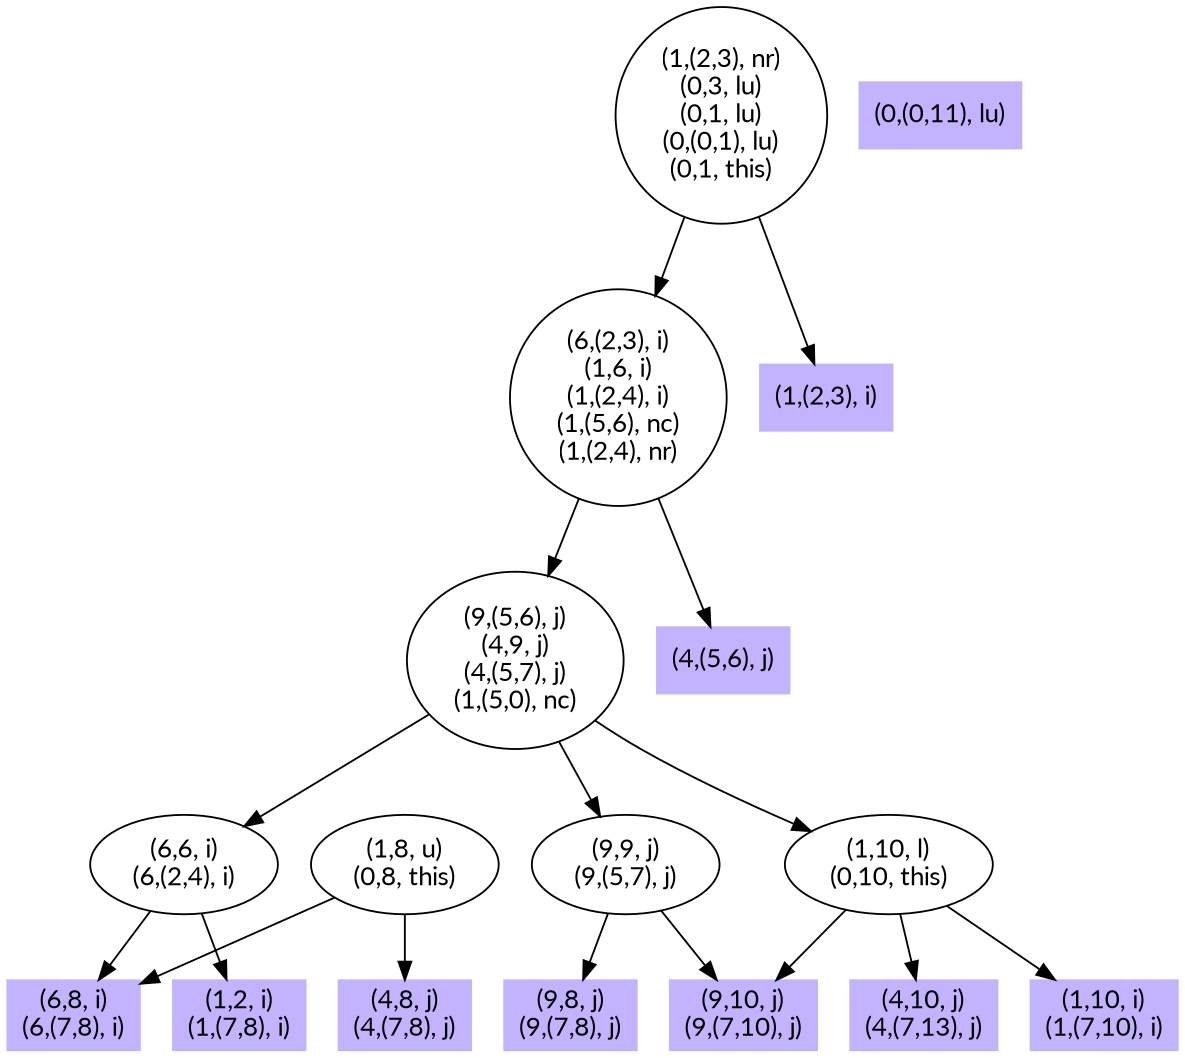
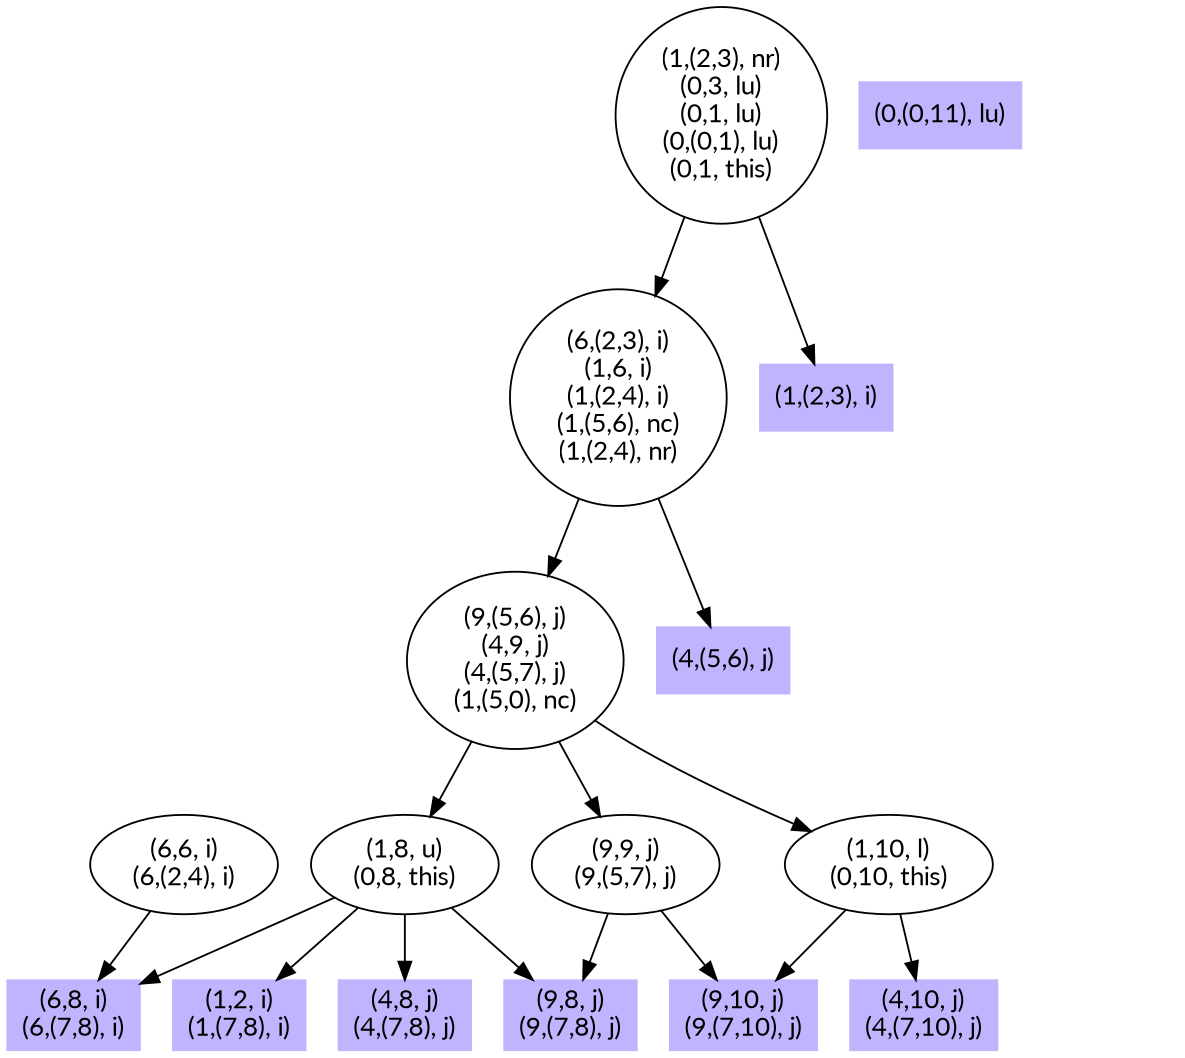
edge "(9,(5,6), j) (4,9, j) (4,(5,7), j) (1,(5,0), nc)" -> "(6,6, i) (6,(2,4), i)": now "(9,(5,6), j) (4,9, j) (4,(5,7), j) (1,(5,0), nc)" -> "(1,8, u) (0,8, this)"
edge "(6,6, i) (6,(2,4), i)" -> "(1,2, i) (1,(7,8), i)": now "(1,8, u) (0,8, this)" -> "(1,2, i) (1,(7,8), i)"
edge "(1,8, u) (0,8, this)" -> "(9,8, j) (9,(7,8), j)": added
node "(4,10, j) (4,(7,13), j)": label "(4,10, j) (4,(7,13), j)" -> "(4,10, j) (4,(7,10), j)"
node "(1,10, i) (1,(7,10), i)": removed
